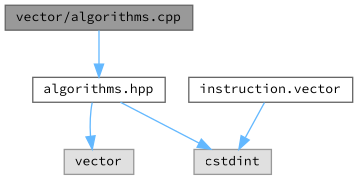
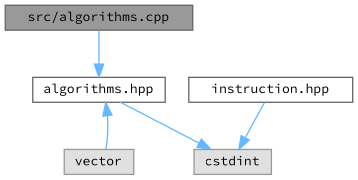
node "vector/algorithms.cpp": label "vector/algorithms.cpp" -> "src/algorithms.cpp"
node "instruction.vector": label "instruction.vector" -> "instruction.hpp"
edge "algorithms.hpp" -> "vector": reversed
